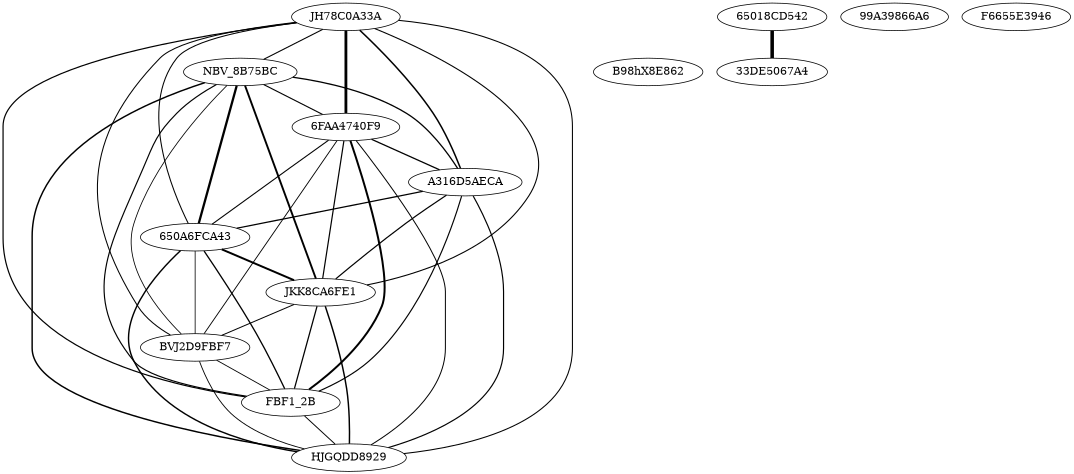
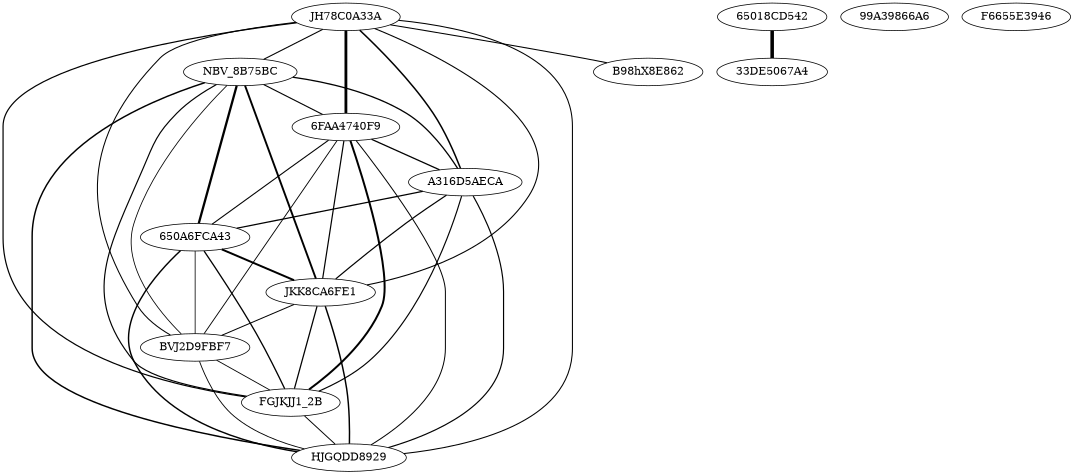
edge "JH78C0A33A" -- "650A6FCA43": now "JH78C0A33A" -- "B98hX8E862"
node "FBF1_2B": label "FBF1_2B" -> "FGJKJJ1_2B"
